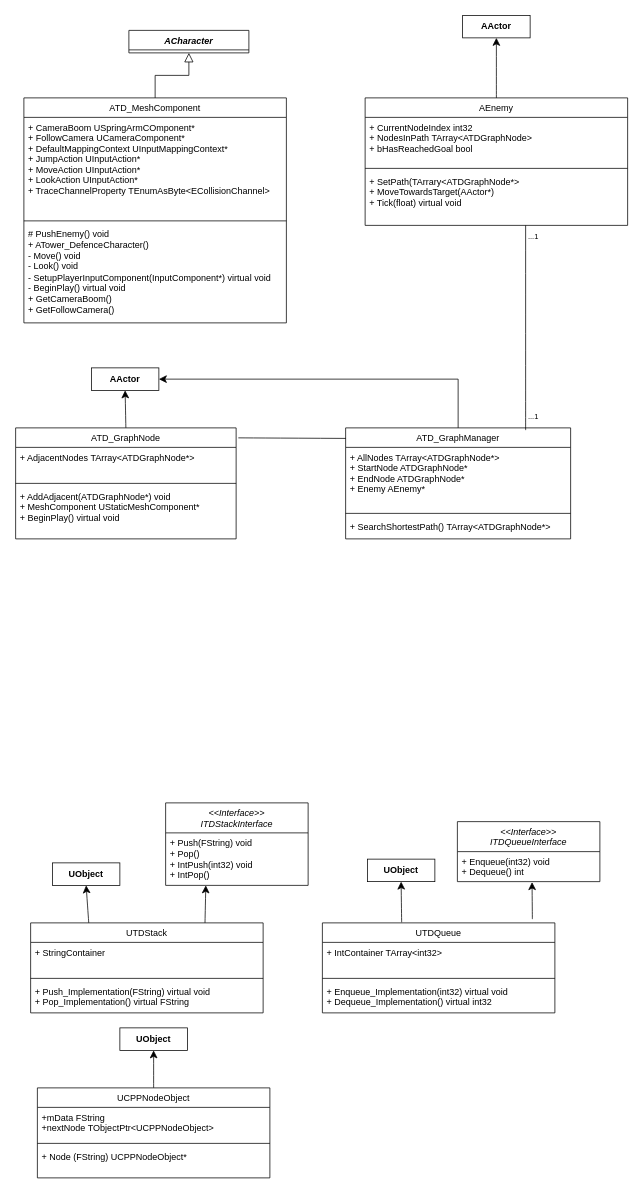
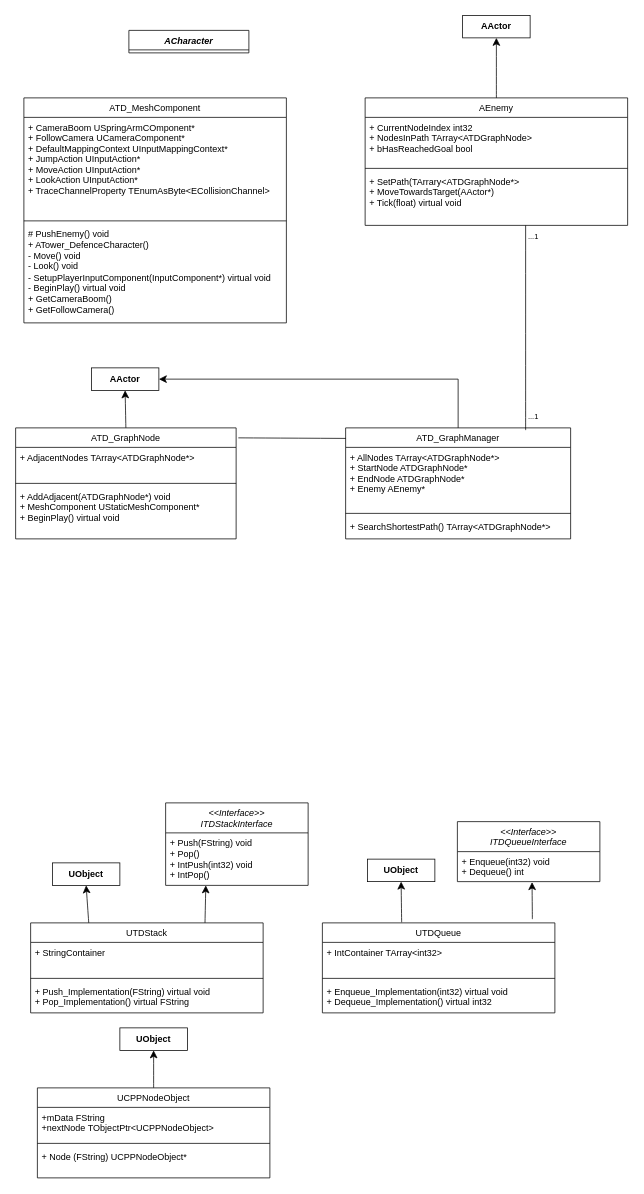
edge "ATD_MeshComponent" -> "ACharacter": removed
